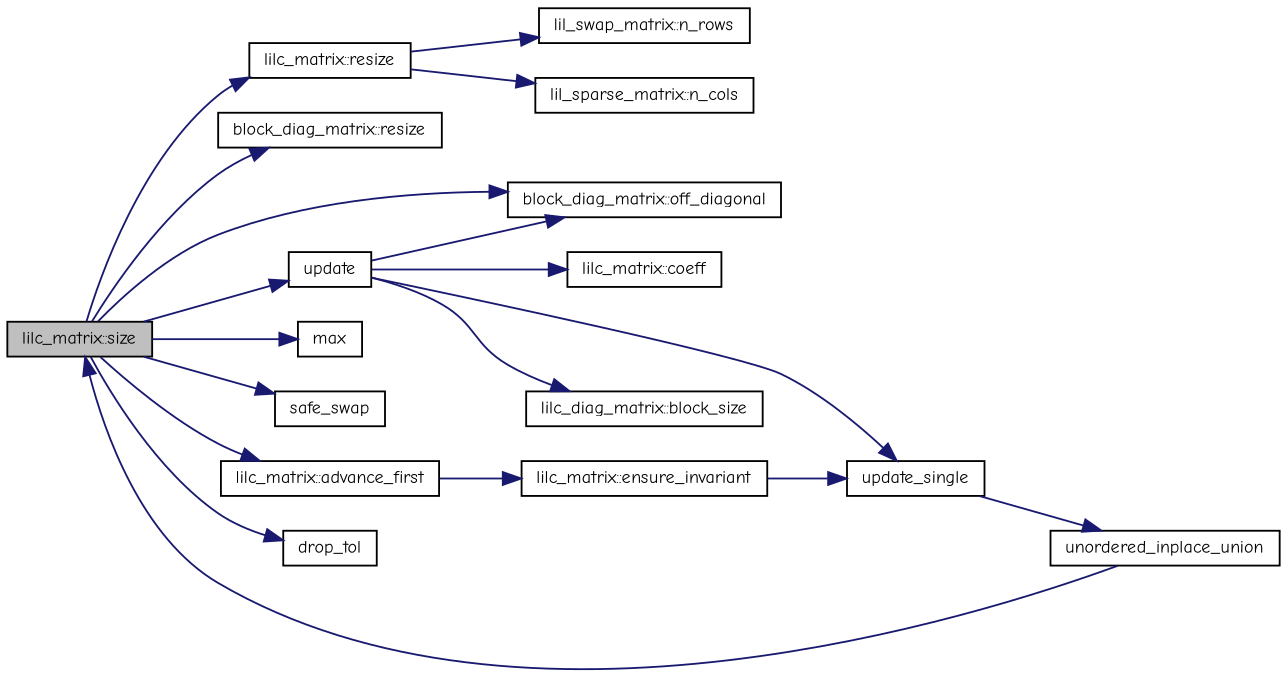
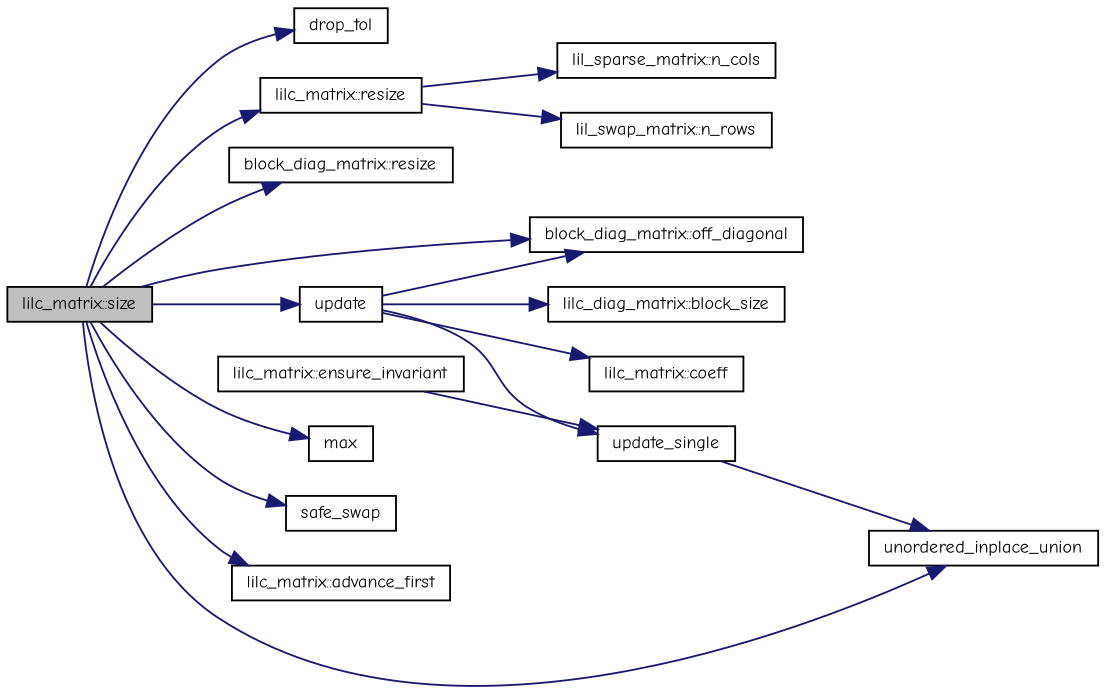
edge "lilc_matrix::advance_first" -> "lilc_matrix::ensure_invariant": removed
edge "unordered_inplace_union" -> "lilc_matrix::size": reversed
